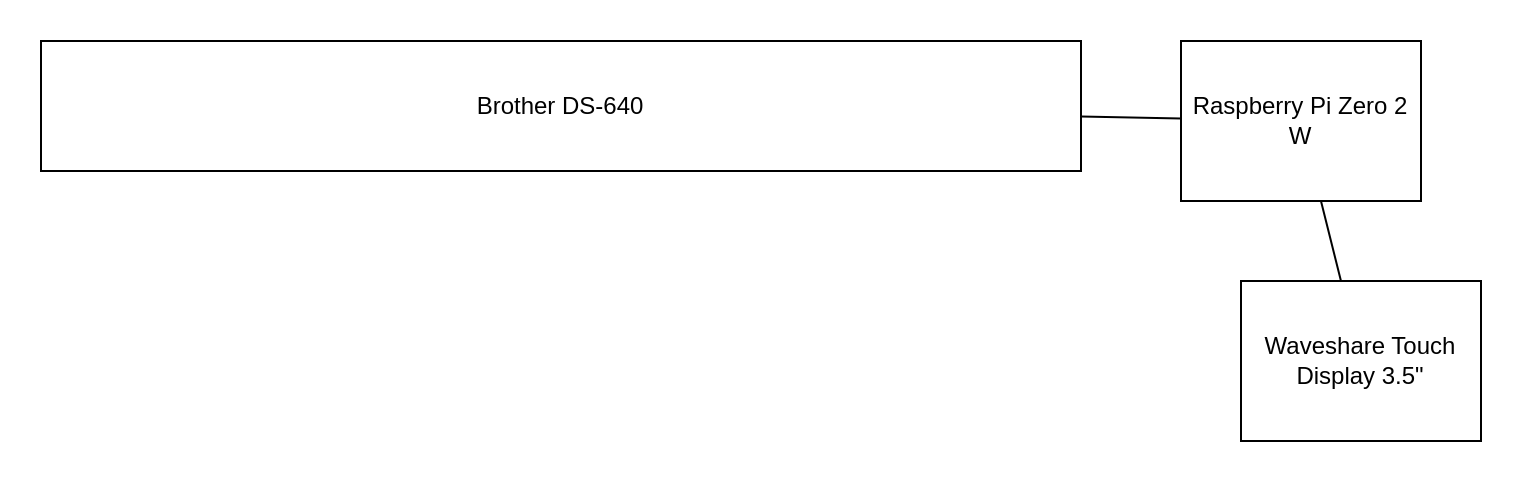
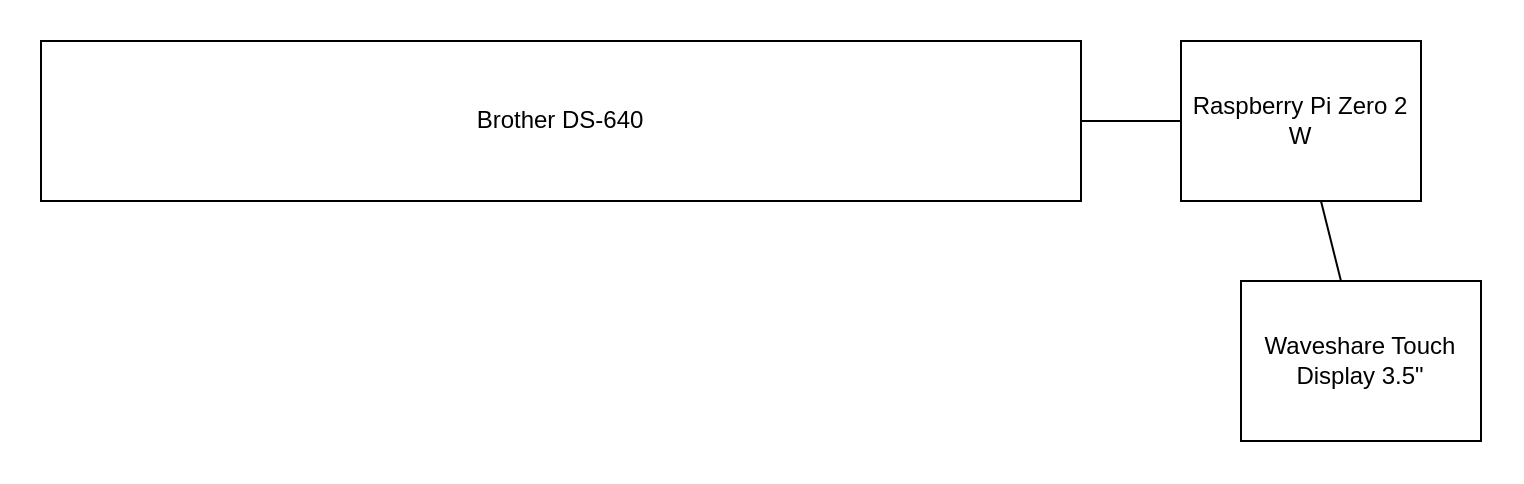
node "Brother DS-640": size 1040x130 -> 1040x160
